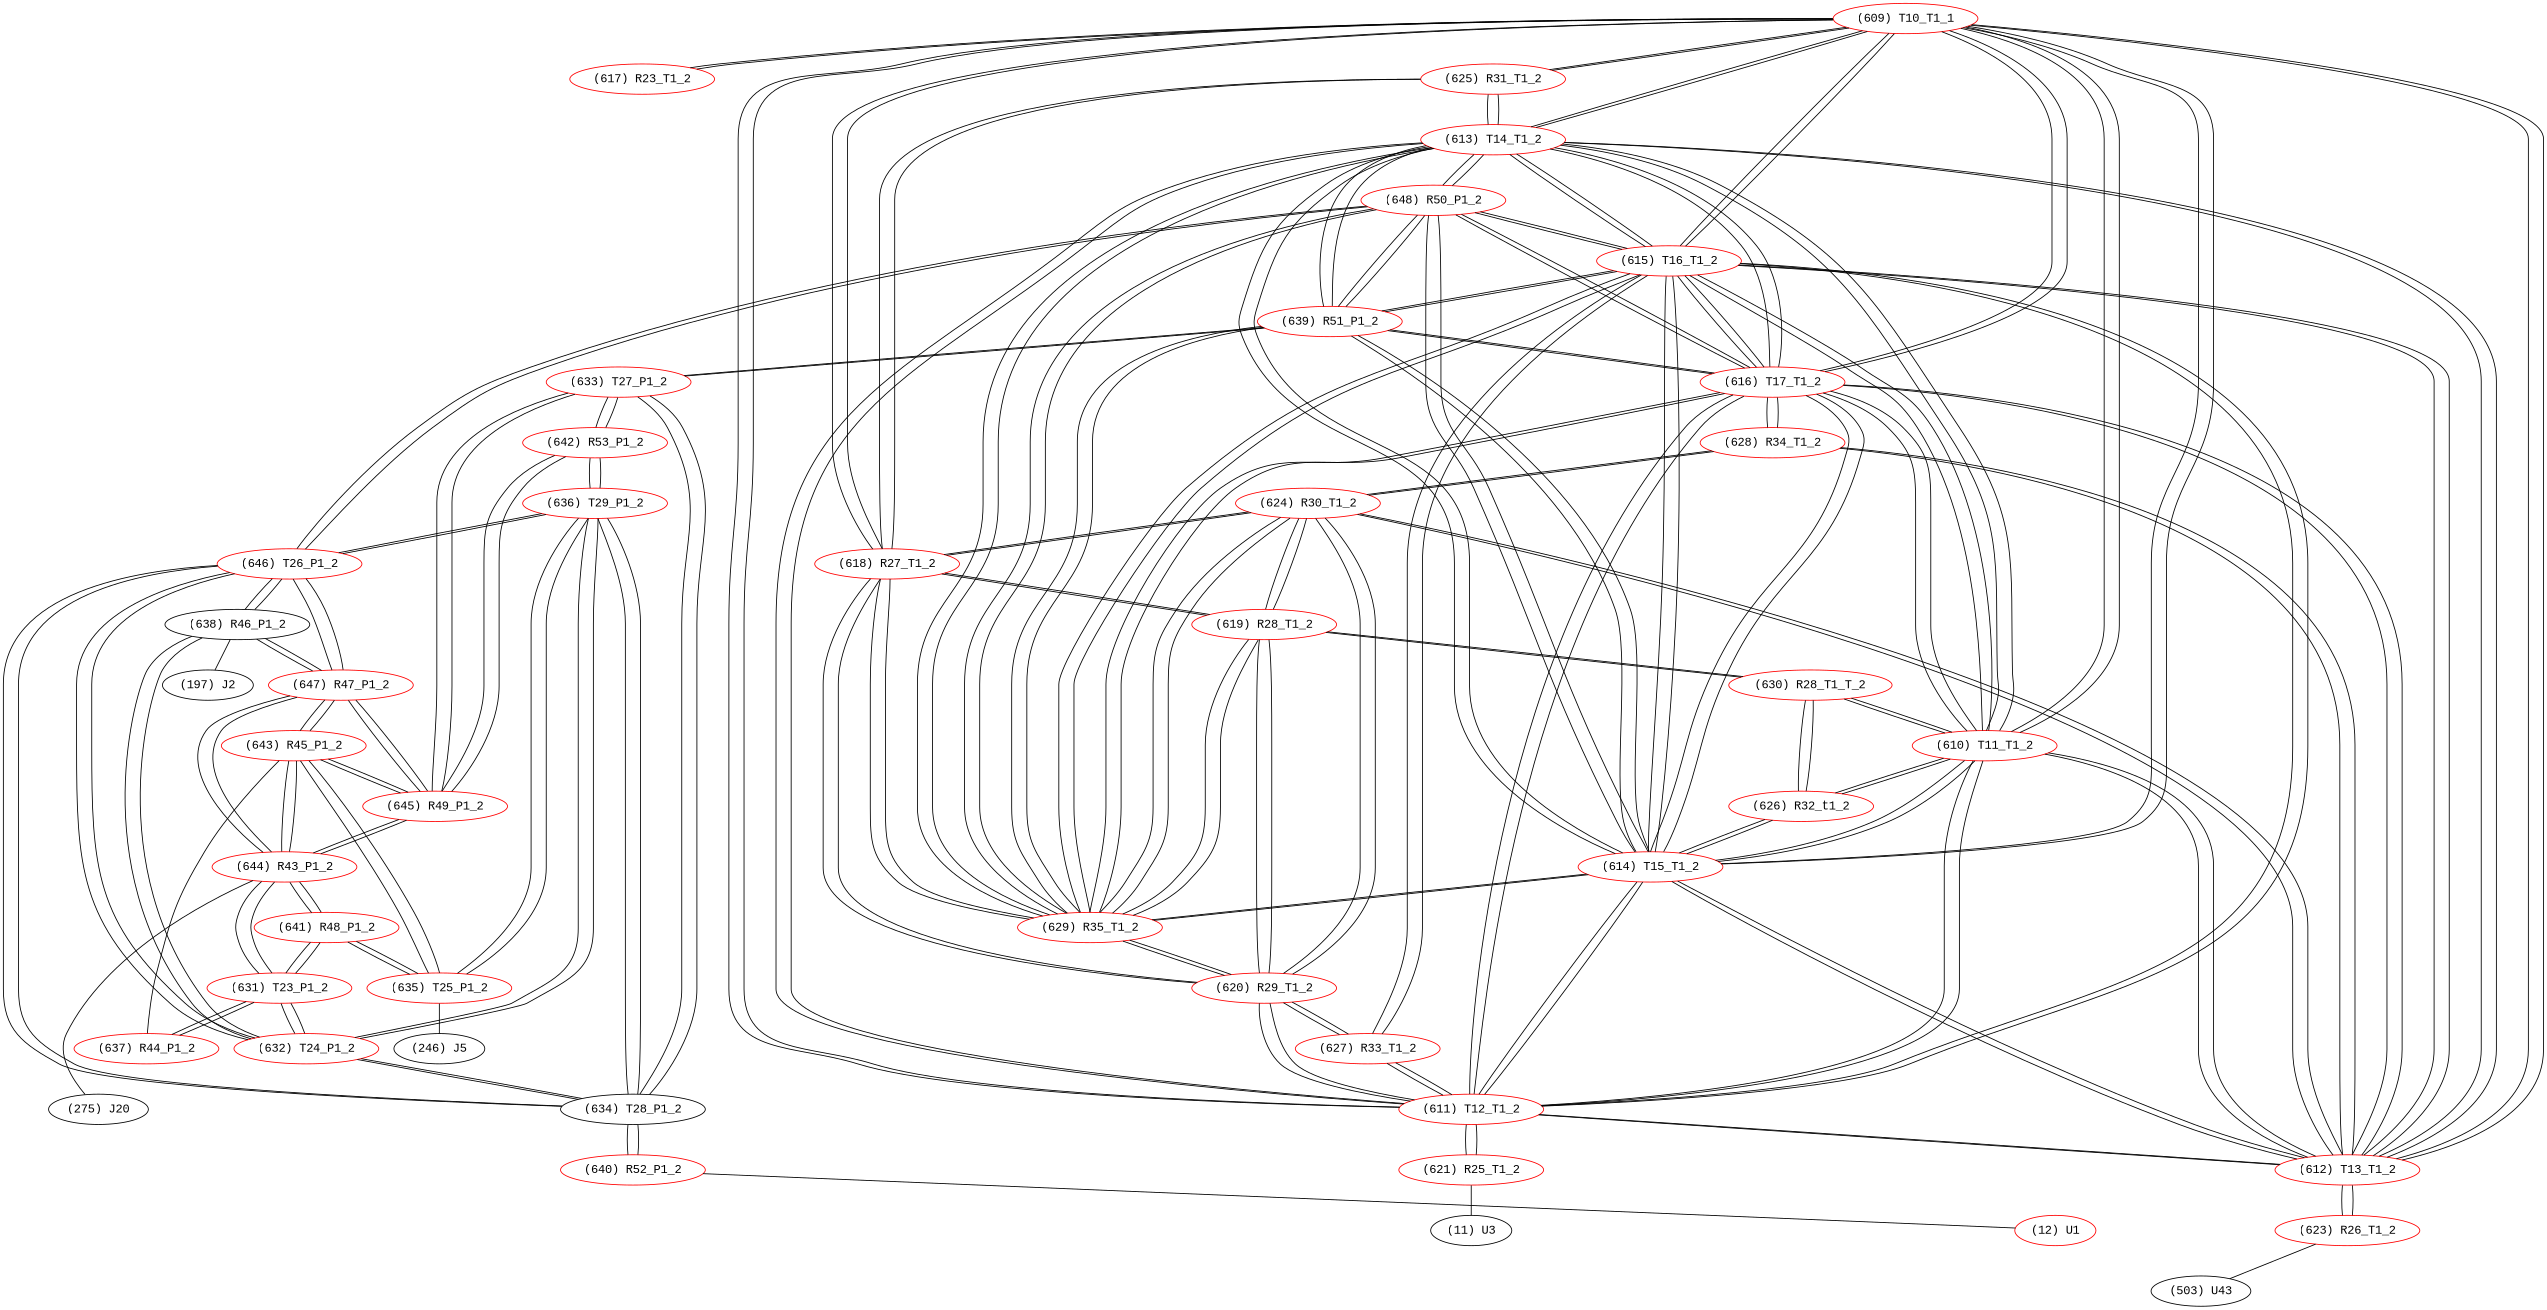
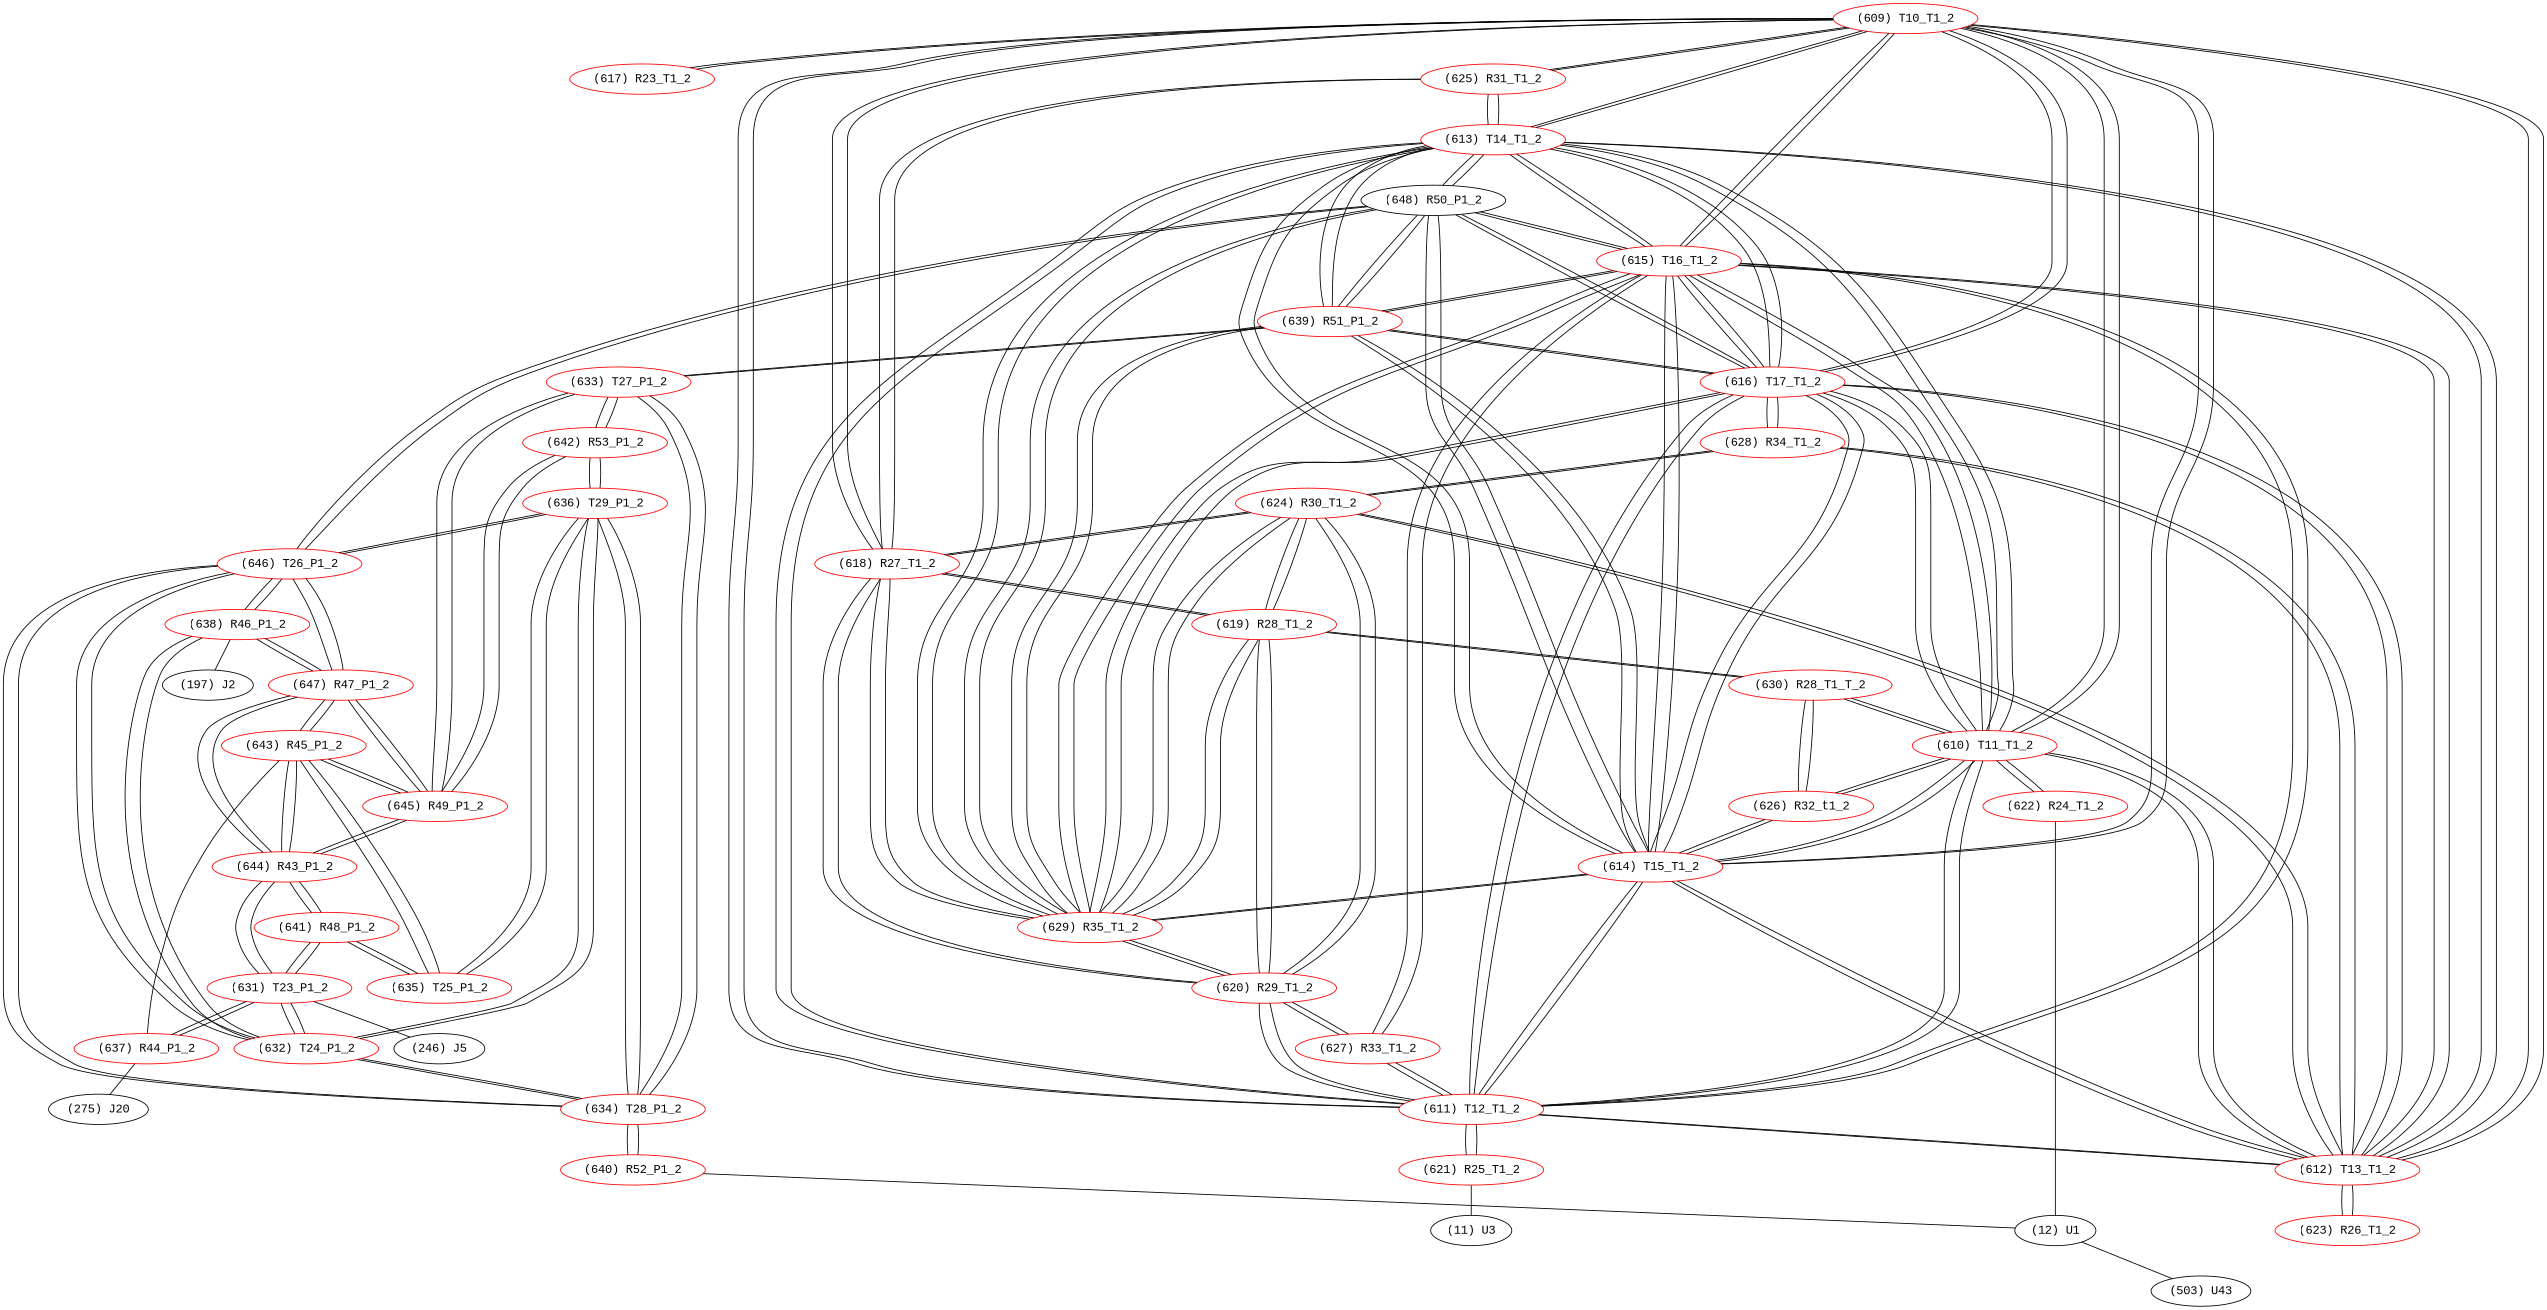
node "(609) T10_T1_1": label "(609) T10_T1_1" -> "(609) T10_T1_2"
node "(648) R50_P1_2": color red -> black
node "(638) R46_P1_2": color black -> red
node "(622) R24_T1_2": added
edge "(644) R43_P1_2" -- "(275) J20": now "(637) R44_P1_2" -- "(275) J20"
edge "(635) T25_P1_2" -- "(246) J5": now "(631) T23_P1_2" -- "(246) J5"
node "(634) T28_P1_2": color black -> red
node "(12) U1": color red -> black
edge "(623) R26_T1_2" -- "(503) U43": now "(12) U1" -- "(503) U43"
